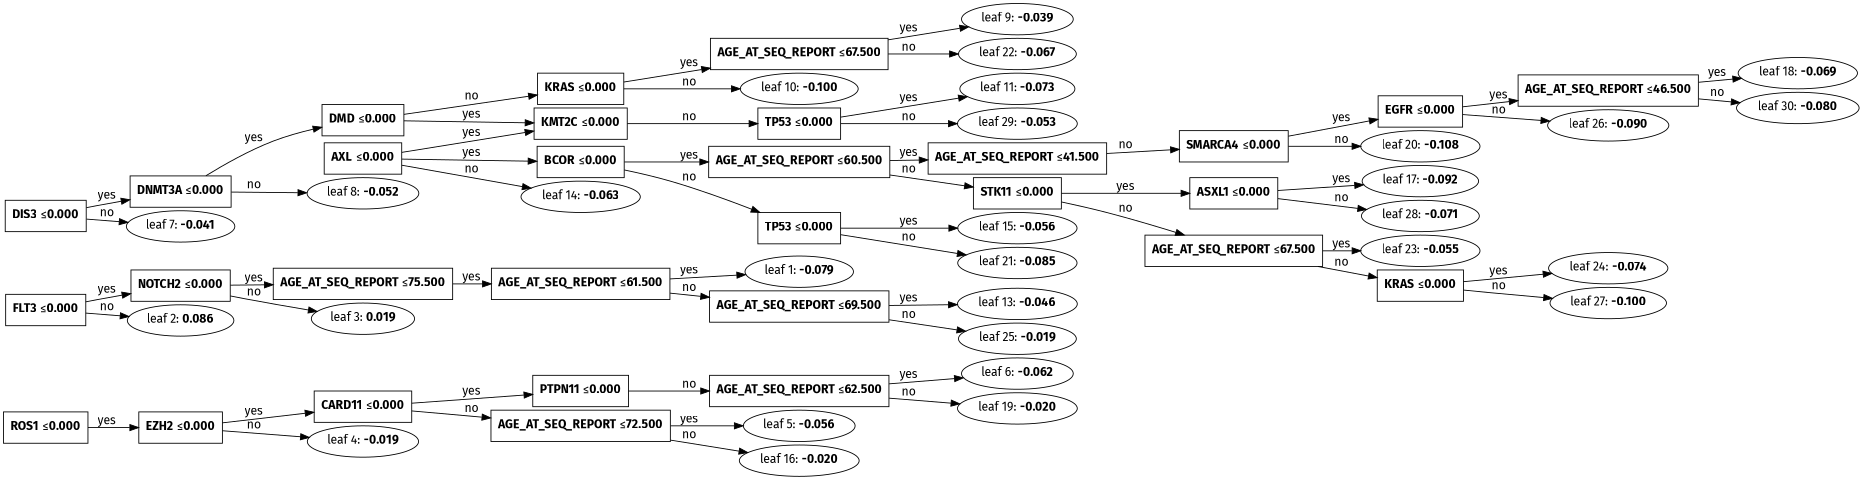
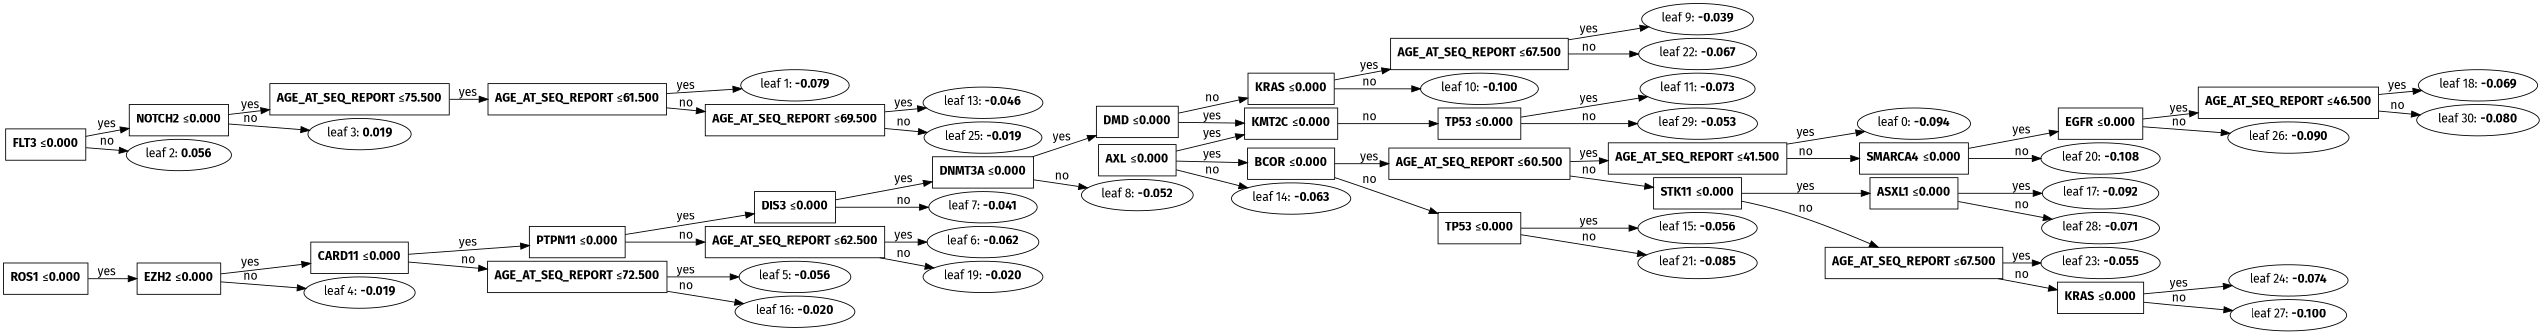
node "leaf 0:": added
edge "PTPN11" -> "DIS3": added, label "yes"
node "leaf 2:": text "0.086" -> "0.056"
